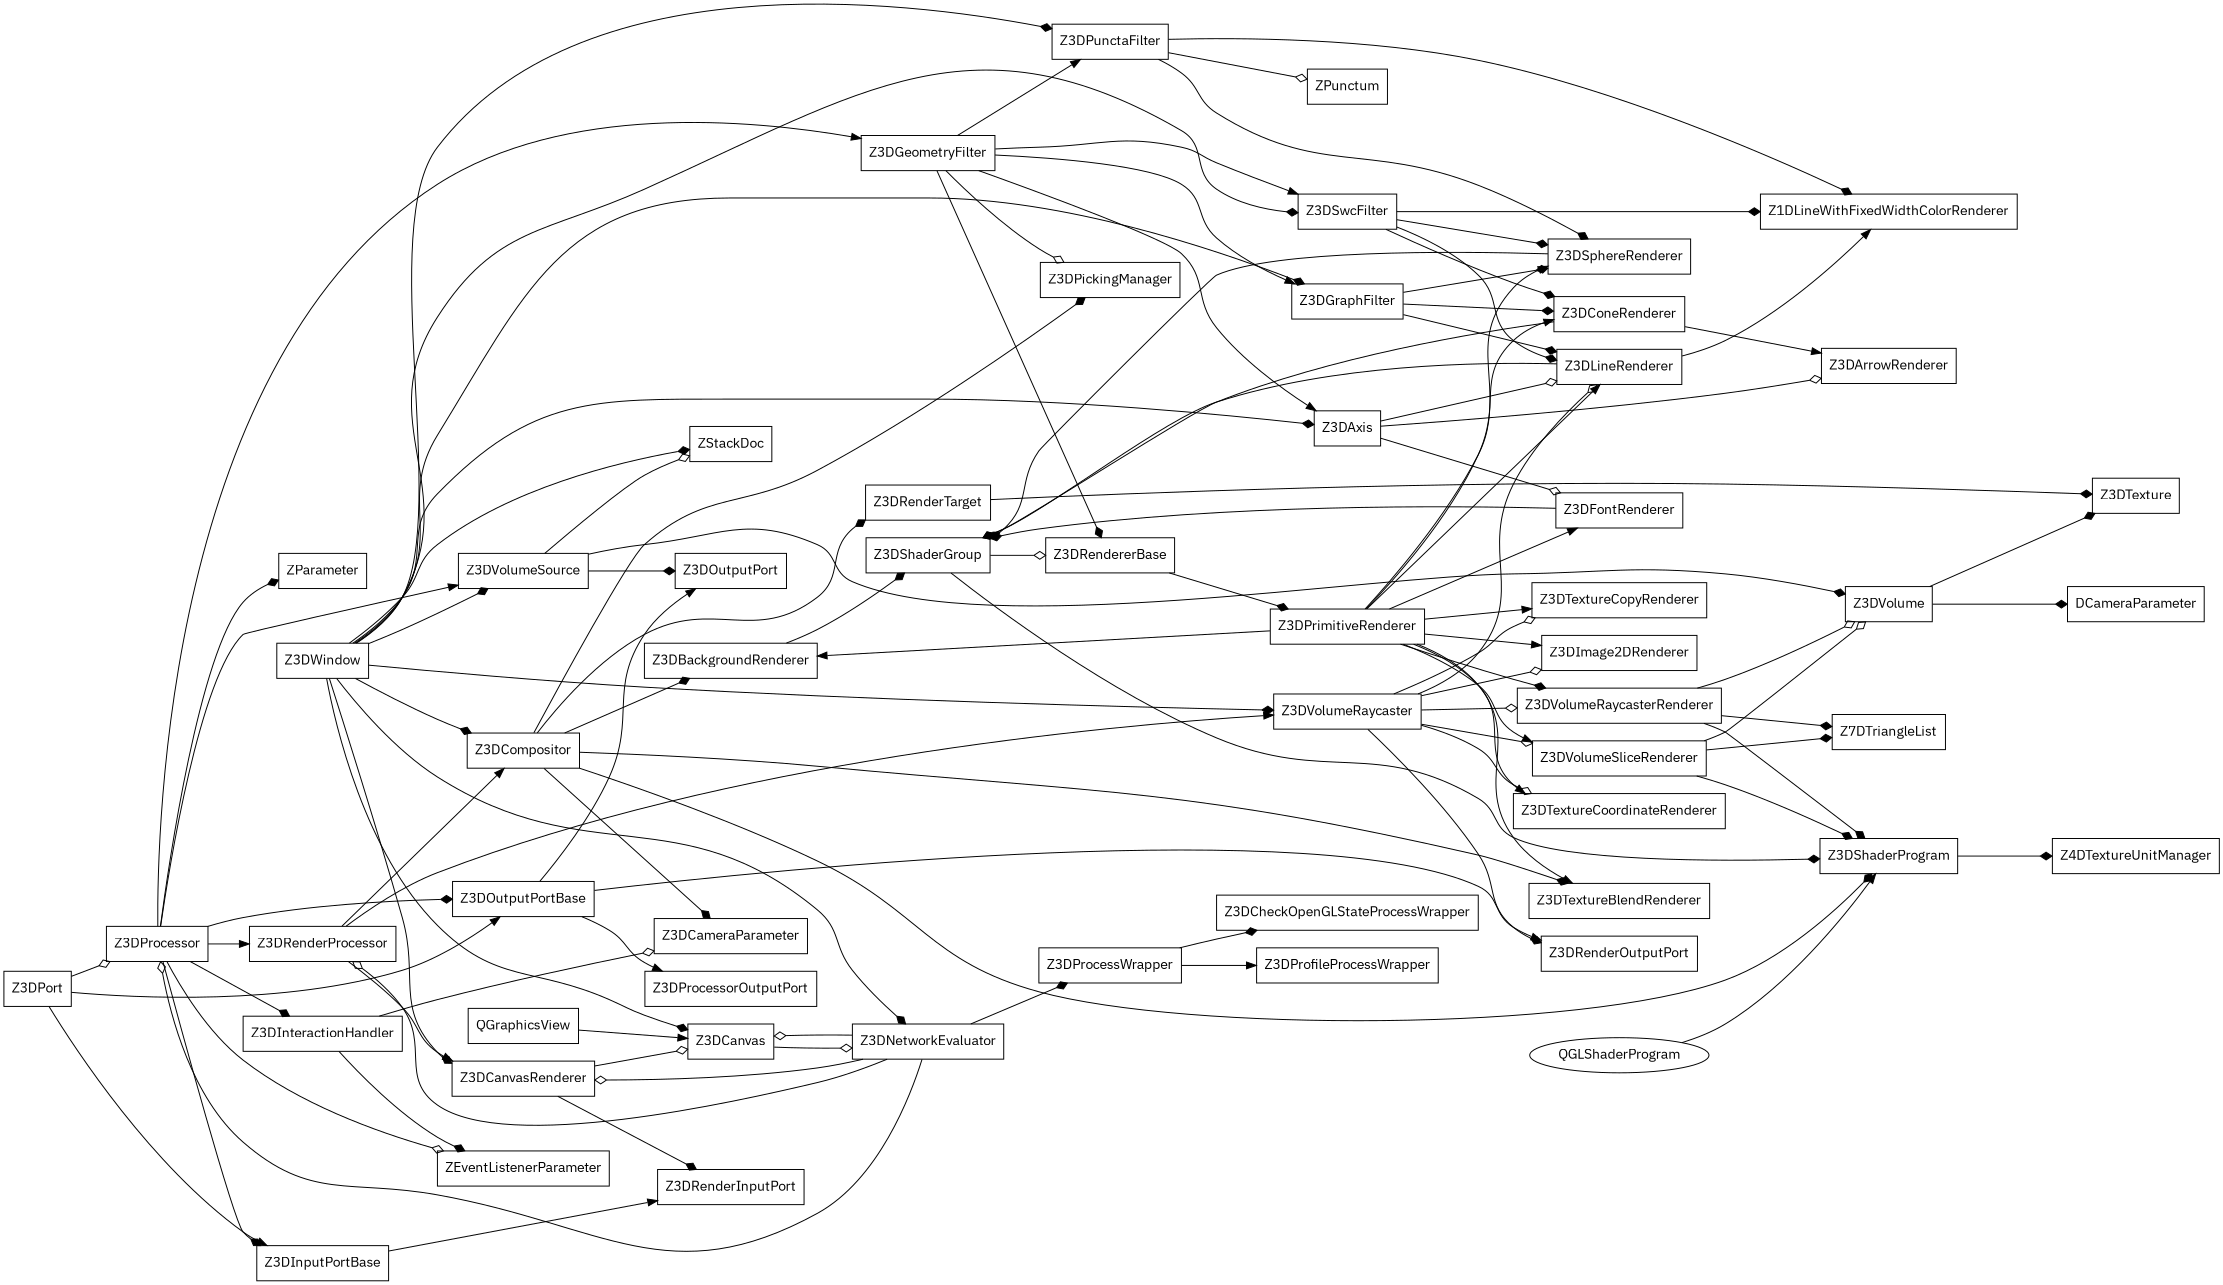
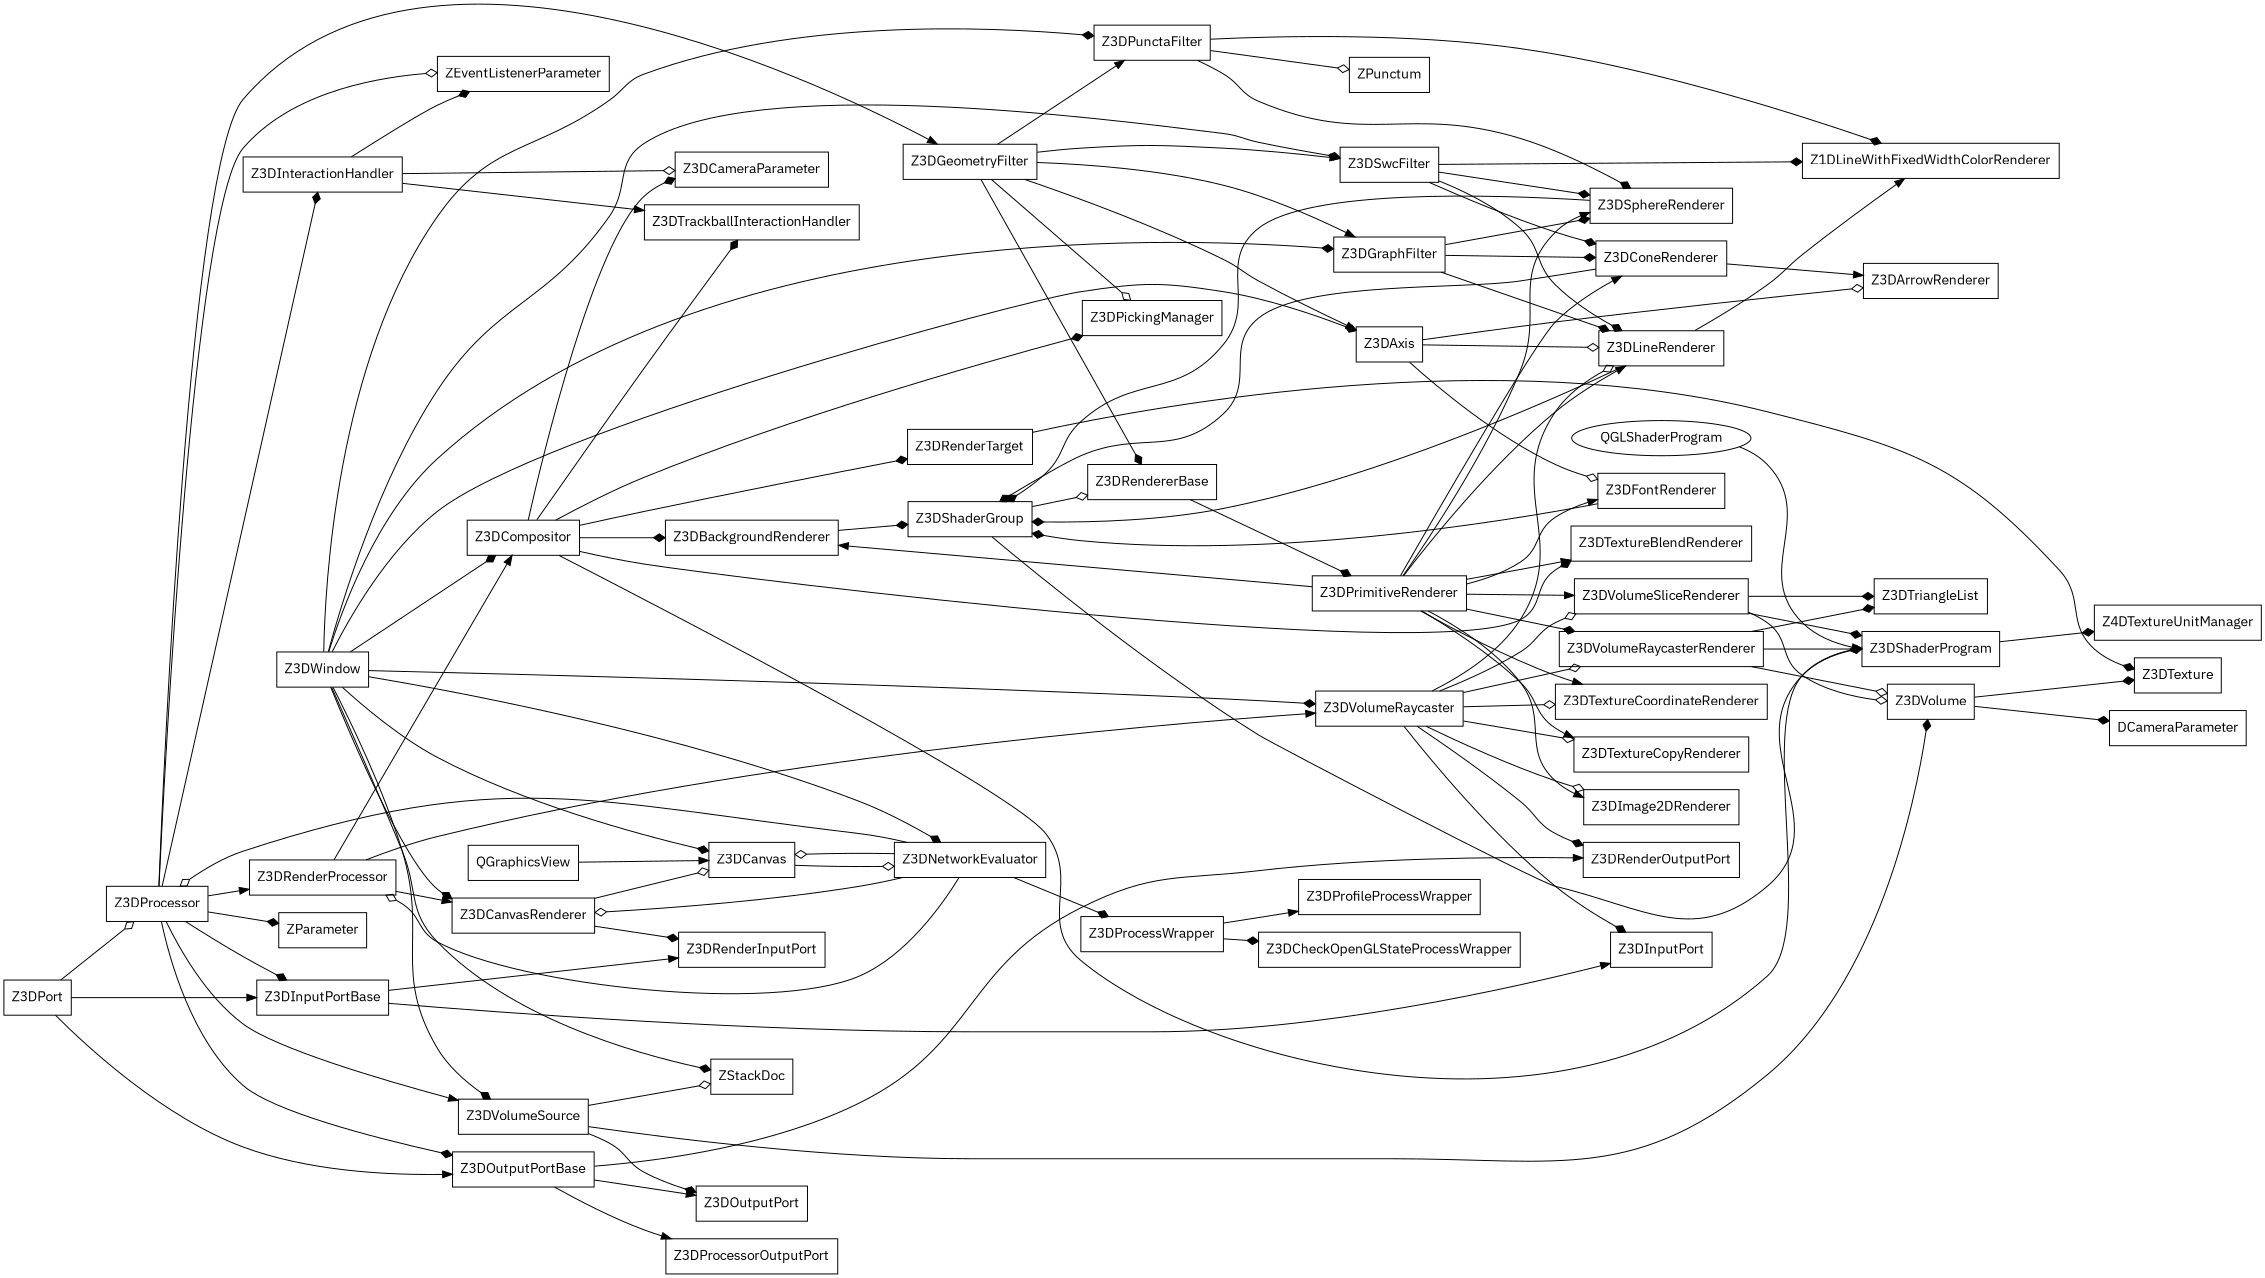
node "Z3DTrackballInteractionHandler": added
node "Z7DTriangleList": label "Z7DTriangleList" -> "Z3DTriangleList"
node "Z3DInputPort": added
